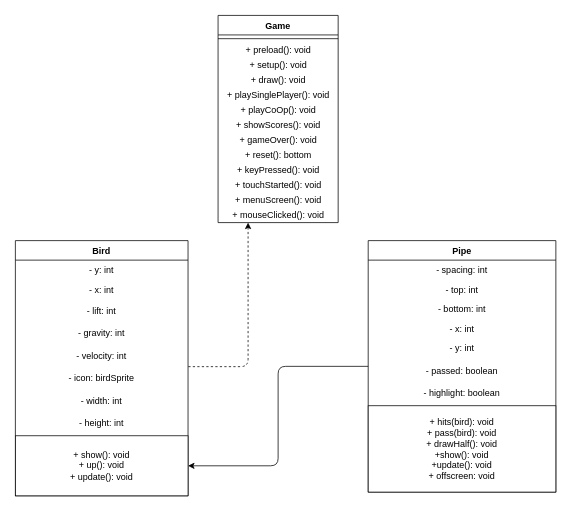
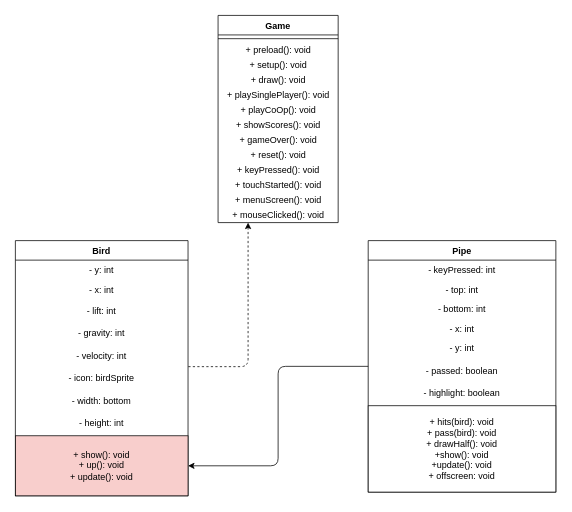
node "+ reset(): bottom": label "+ reset(): bottom" -> "+ reset(): void"
node "- spacing: int": label "- spacing: int" -> "- keyPressed: int"
node "- width: int": label "- width: int" -> "- width: bottom"
node "+ show(): void + up(): void + update(): void": fillcolor #ffffff -> #f8cecc
